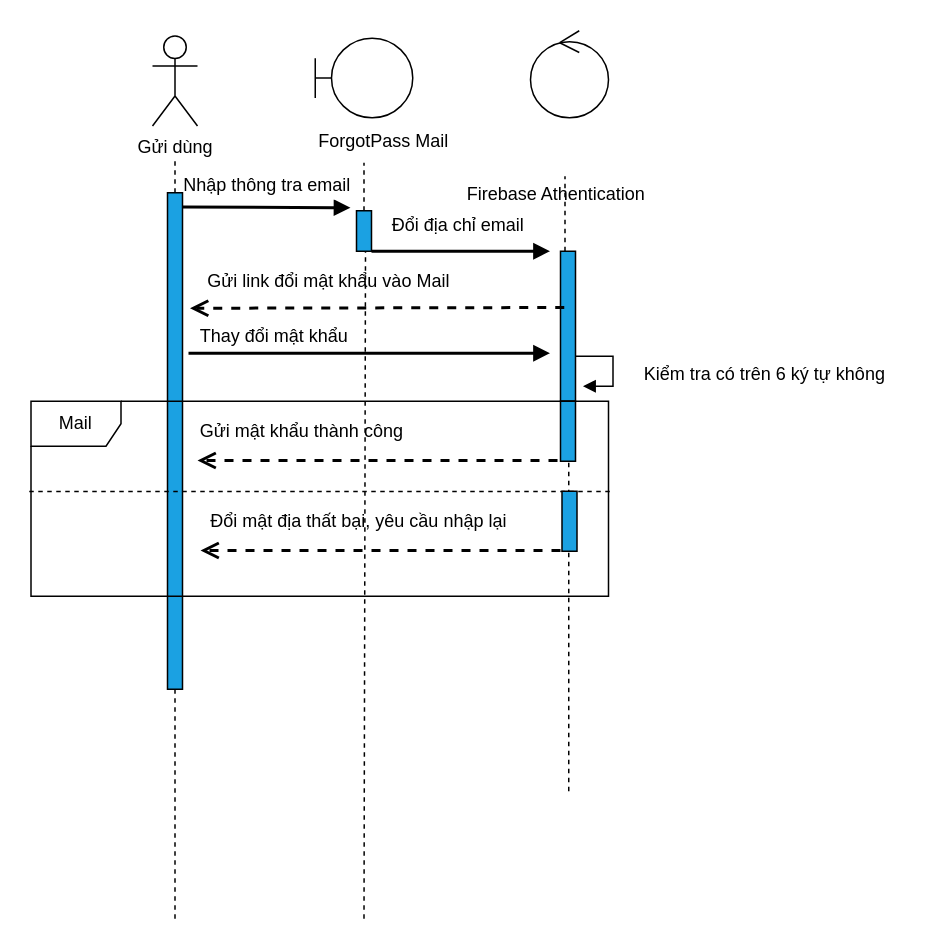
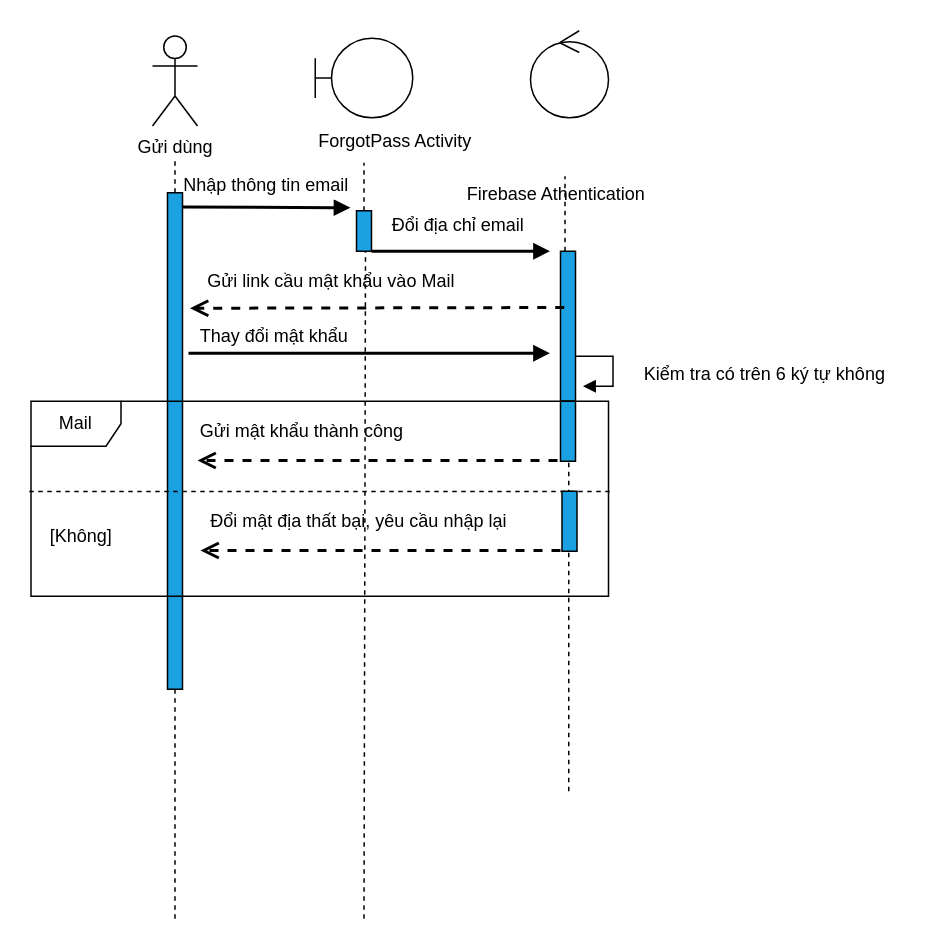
node "ForgotPass Mail": label "ForgotPass Mail" -> "ForgotPass Activity"
node "Nhập thông tra email": label "Nhập thông tra email" -> "Nhập thông tin email"
node "Gửi link đổi mật khẩu vào Mail": label "Gửi link đổi mật khẩu vào Mail" -> "Gửi link cầu mật khẩu vào Mail"
node "[Không]": added
